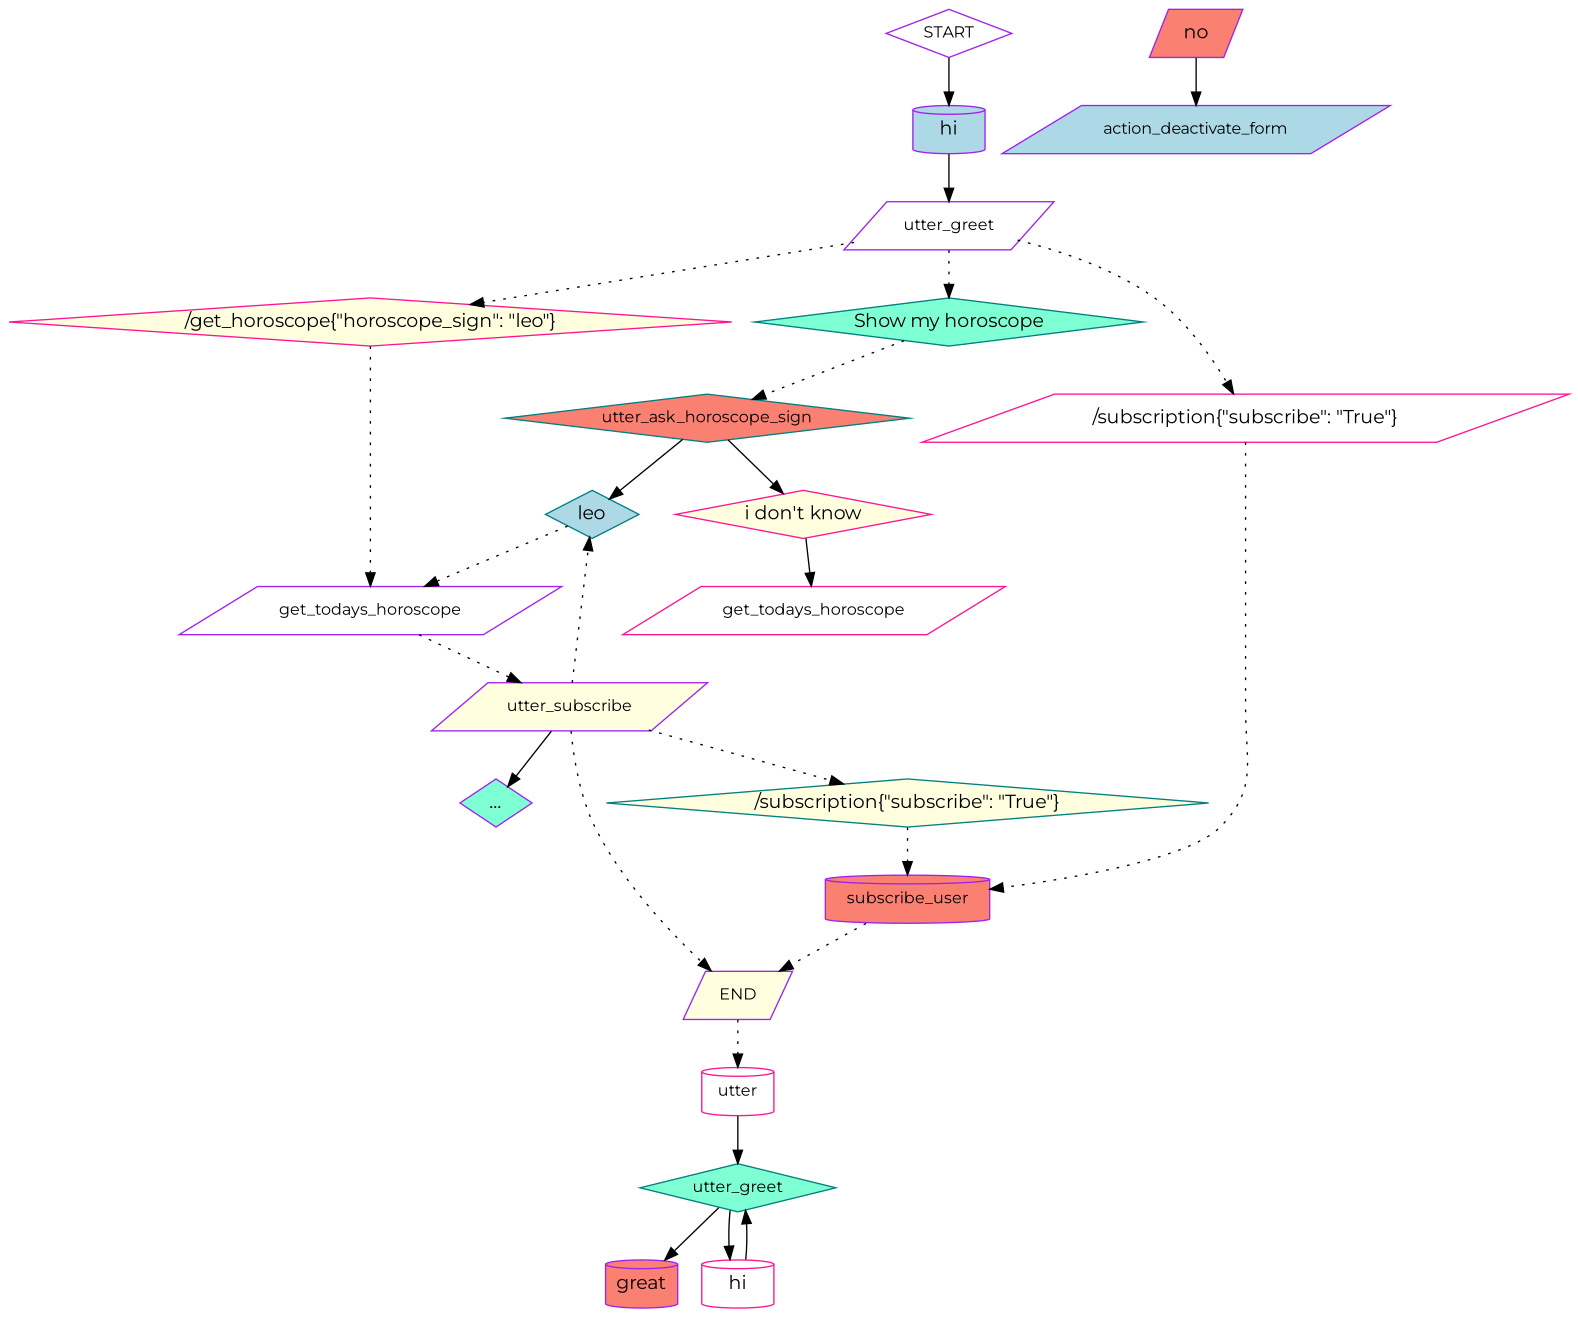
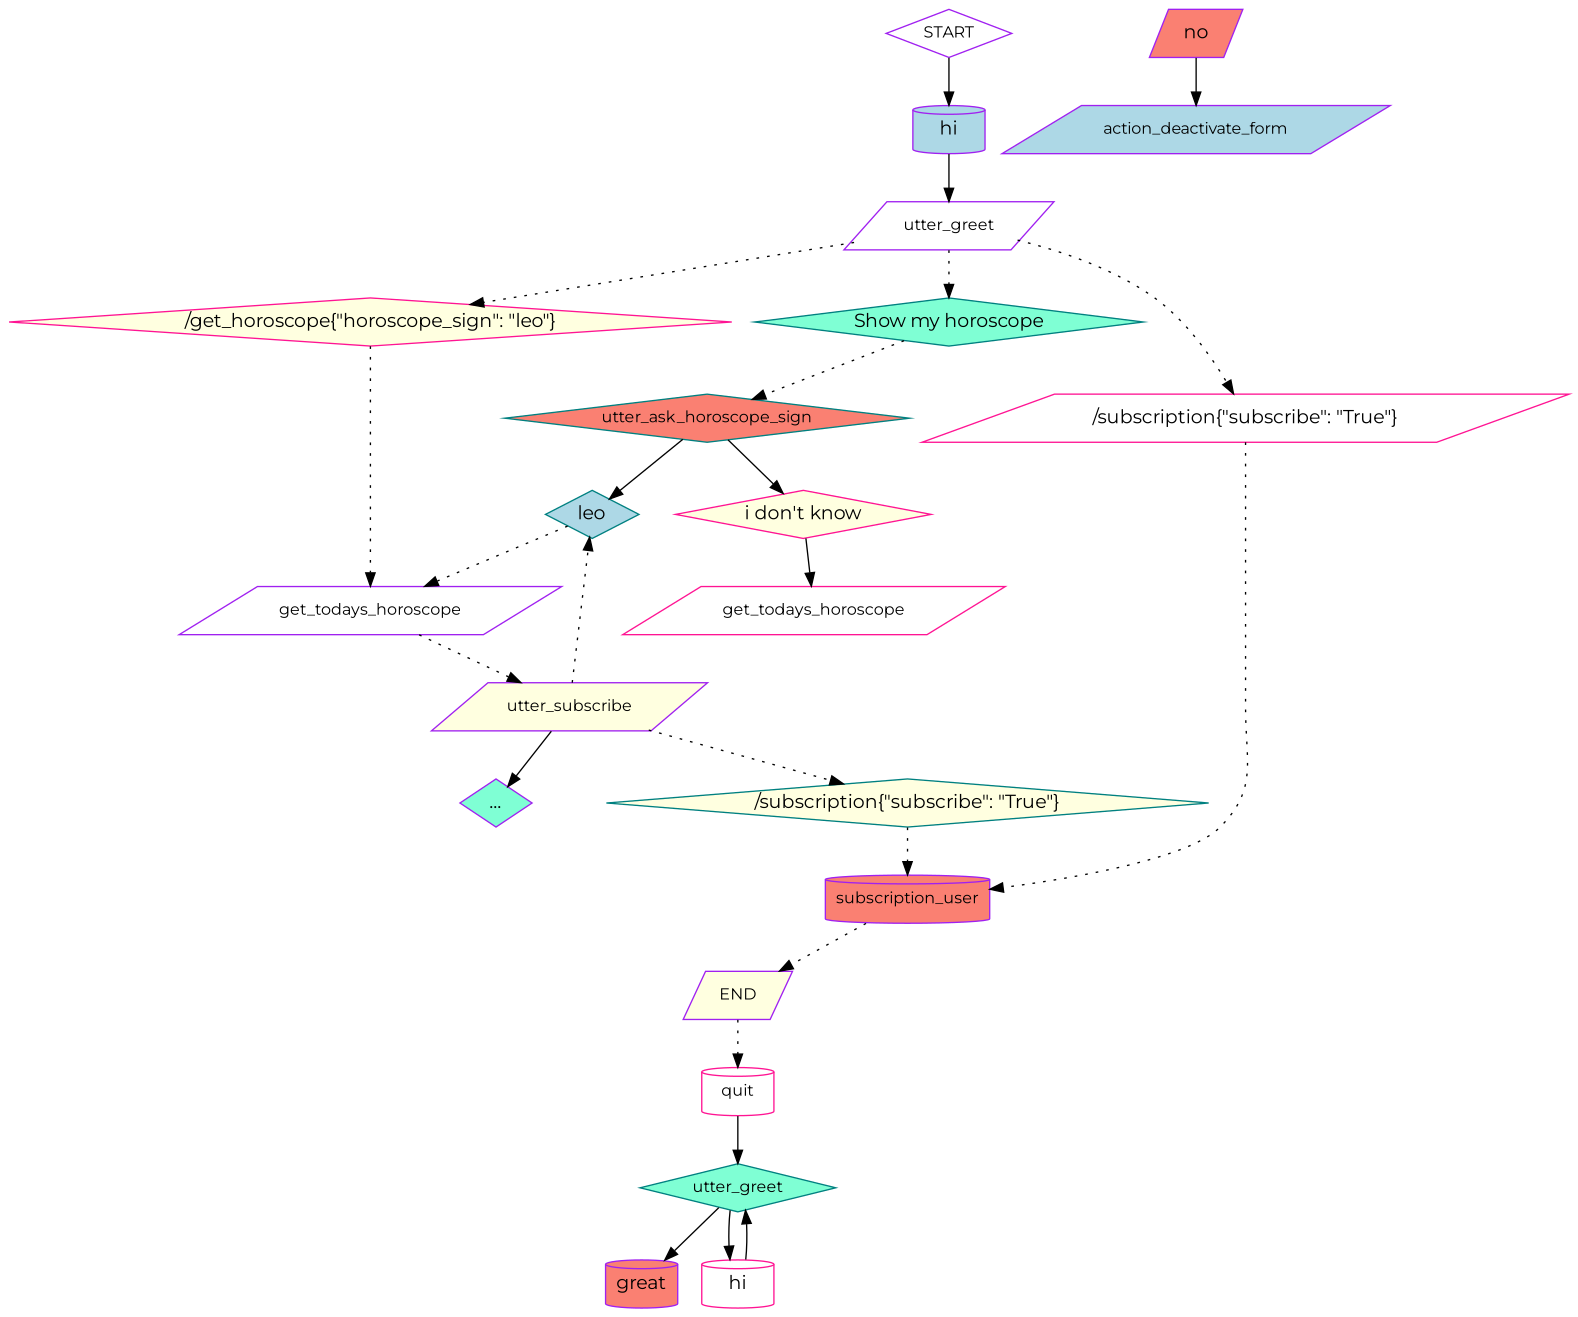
edge "utter_subscribe" -> "END": removed
node "subscribe_user": label "subscribe_user" -> "subscription_user"
node "utter": label "utter" -> "quit"
